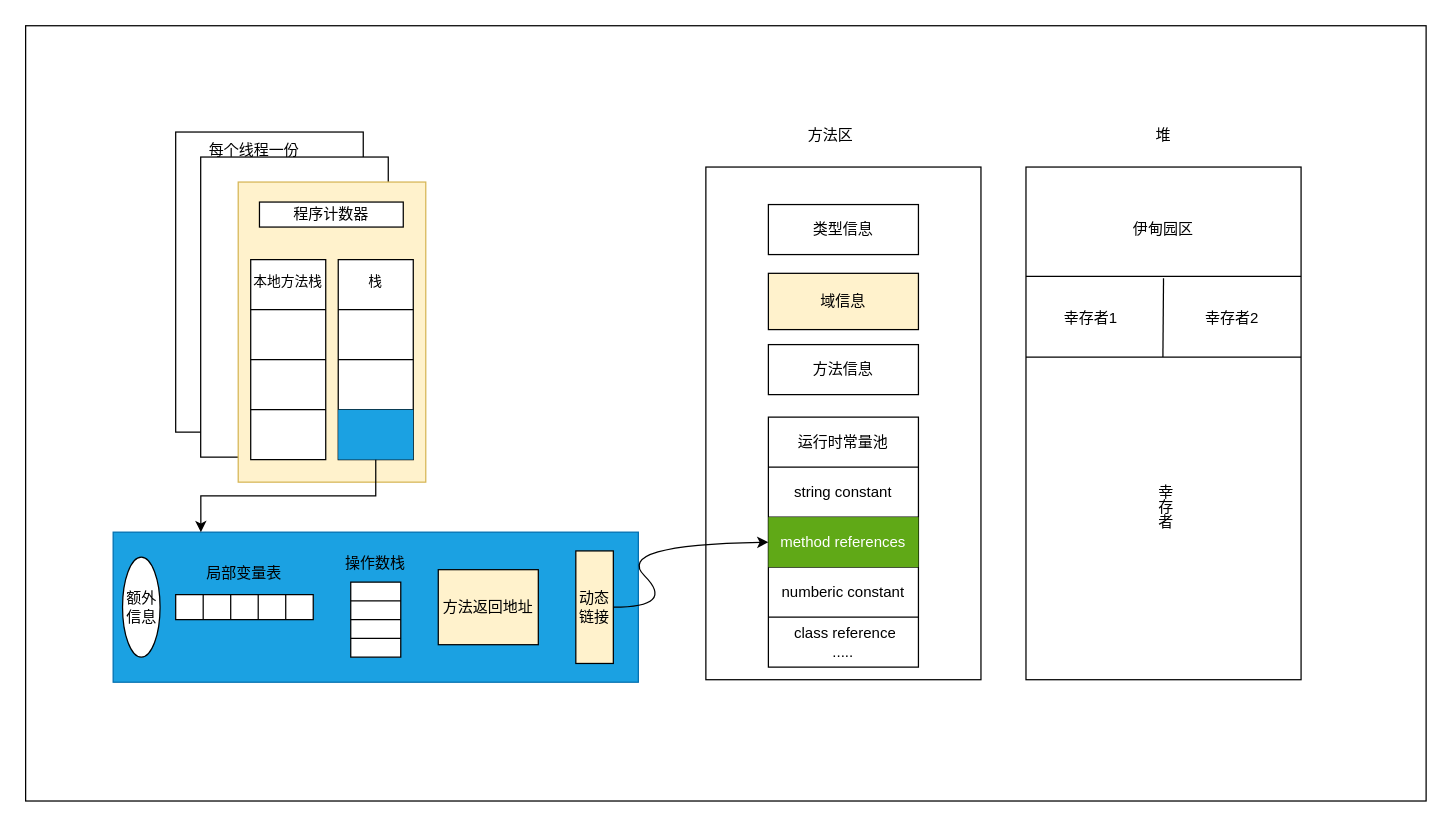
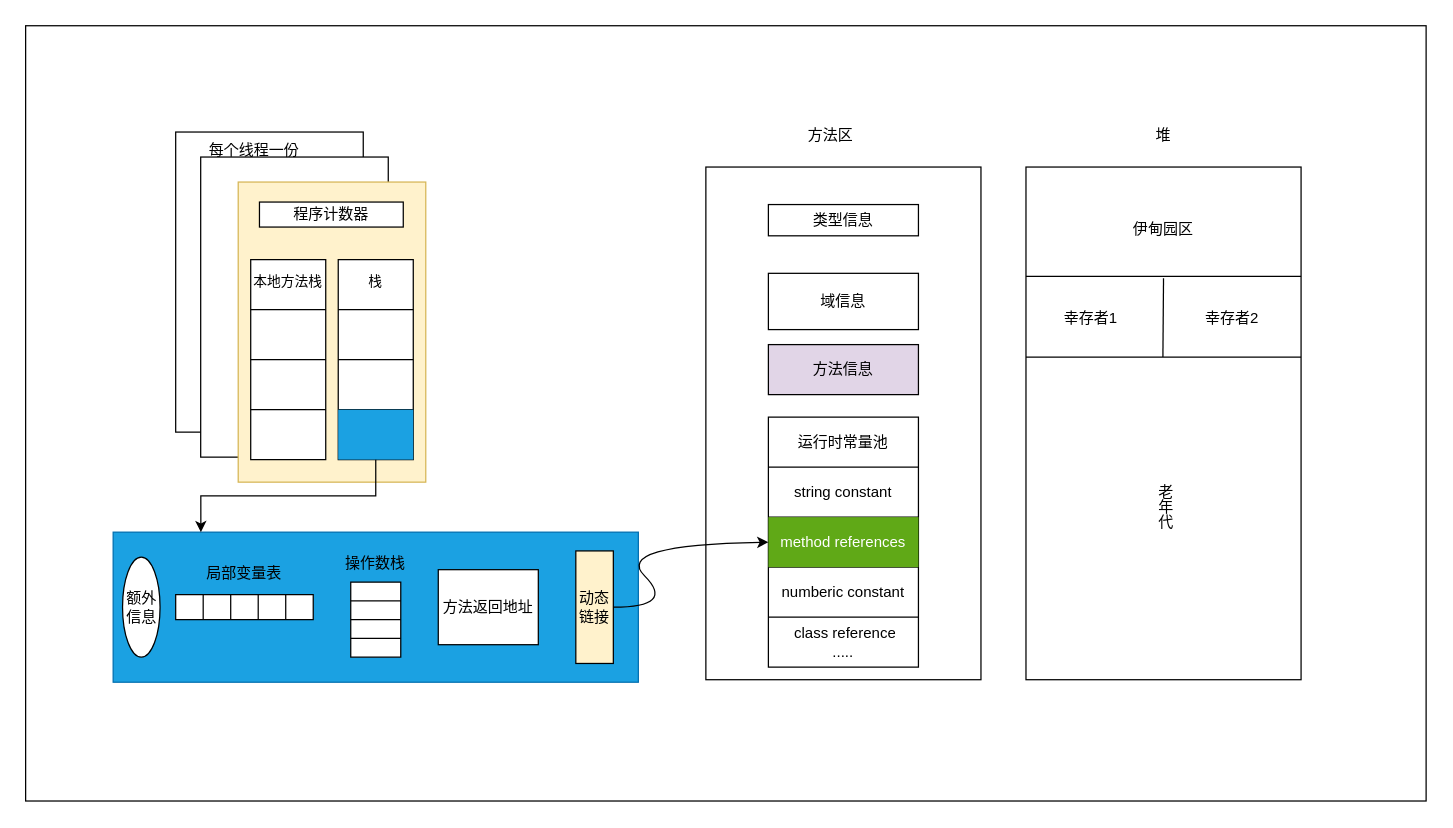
node "类型信息": size 150x50 -> 150x31
node "域信息": fillcolor #fff2cc -> #ffffff
node "方法信息": fillcolor #ffffff -> #e1d5e7
node "幸存者": label "幸存者" -> "老年代"
node "方法返回地址": fillcolor #fff2cc -> #ffffff
